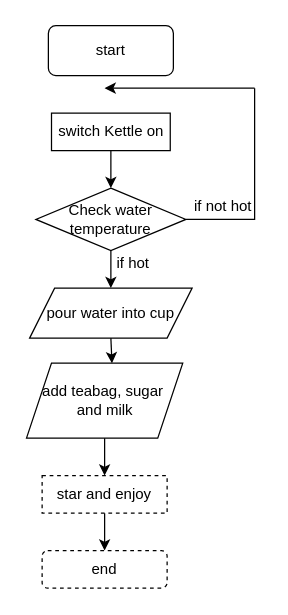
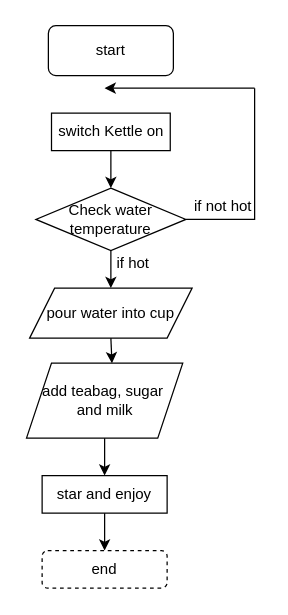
node "star and enjoy": style dashed -> solid
